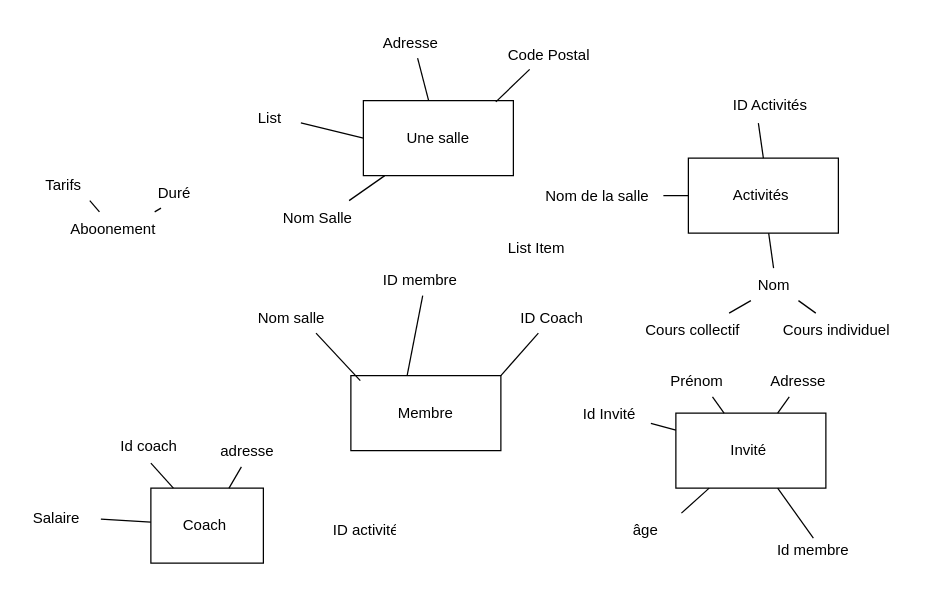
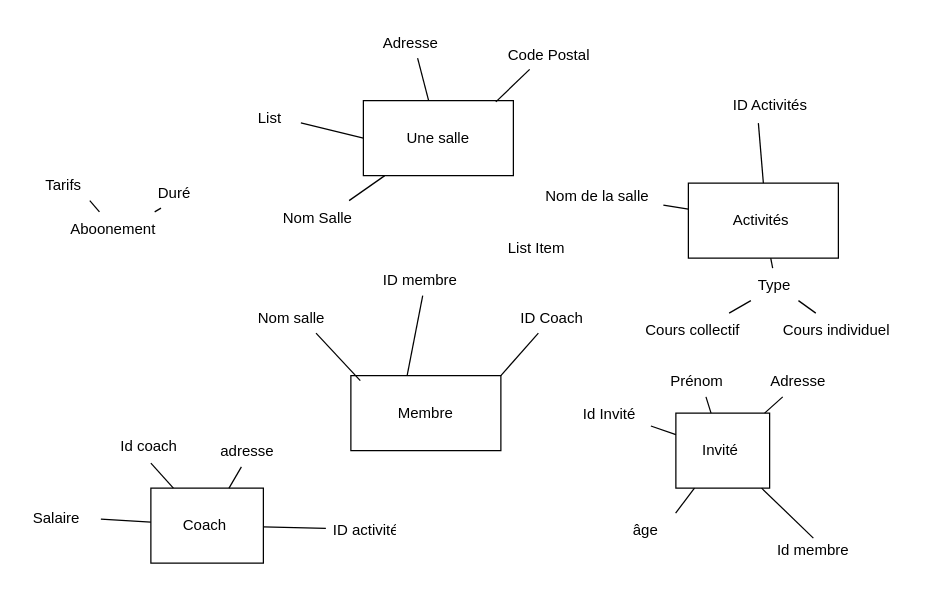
node "Activités": moved (763, 196) -> (763, 221)
node "Nom": label "Nom" -> "Type"
node "Invité": size 150x75 -> 94x75
edge "Coach" -- "ID activité": added
